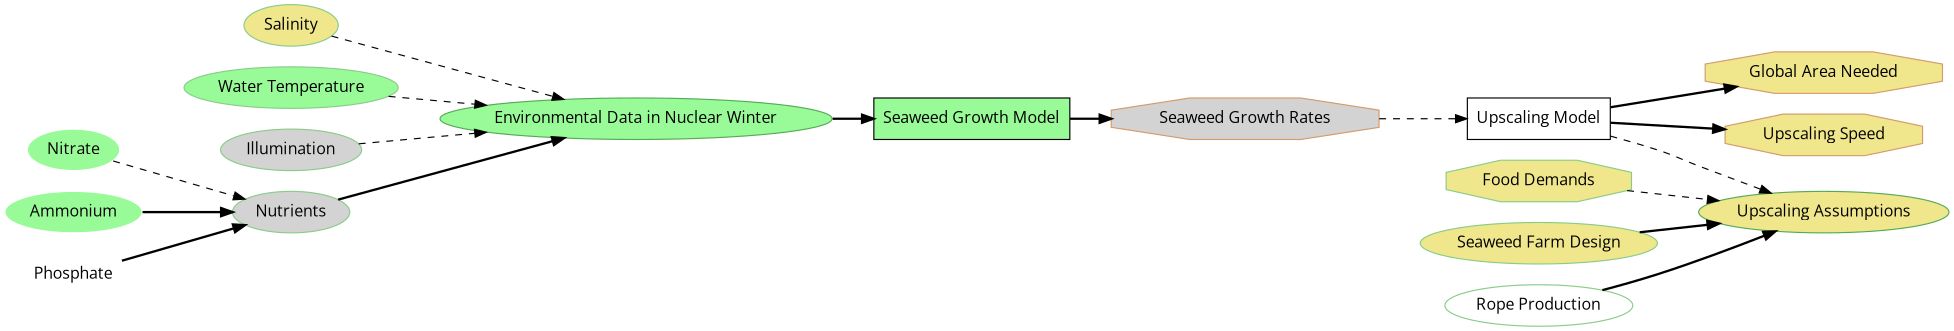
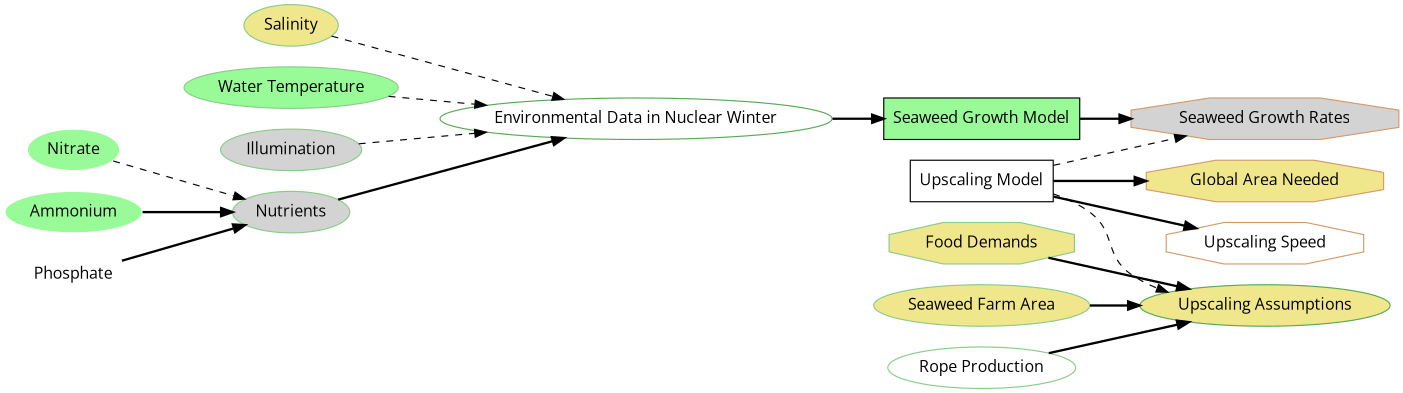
node "Environmental Data in Nuclear Winter": fillcolor palegreen -> white
edge "Seaweed Growth Rates" -> "Upscaling Model": reversed
node "Upscaling Speed": fillcolor khaki -> white
edge "Food Demands" -> "Upscaling Assumptions": style dashed -> bold
node "Seaweed Farm Design": label "Seaweed Farm Design" -> "Seaweed Farm Area"
